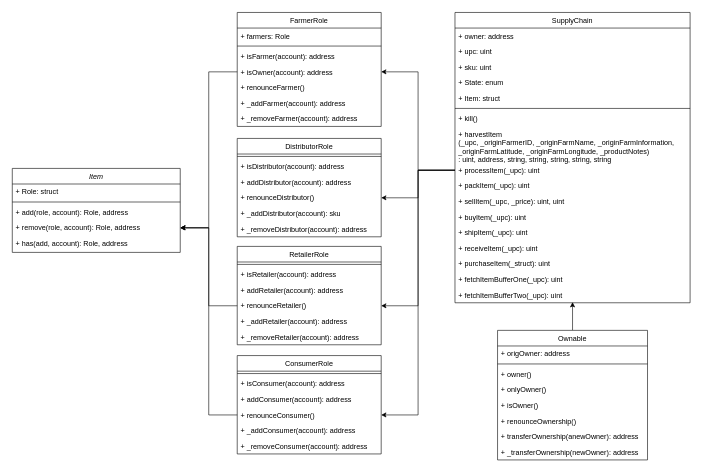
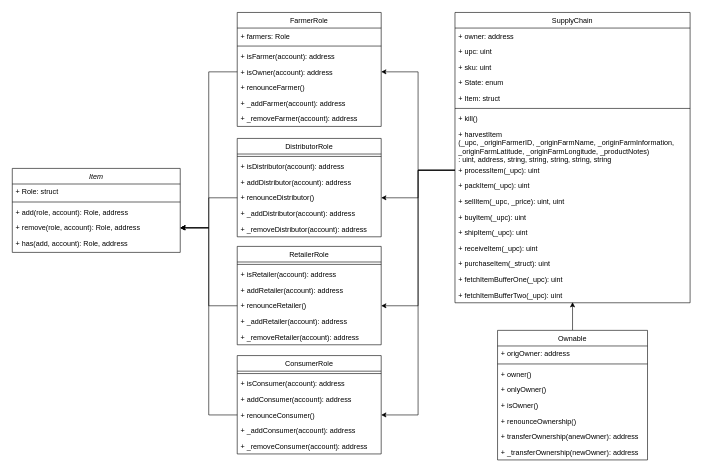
edge "+ renounceDistributor()" -> "+ remove(role, account): Role, address": added
node "+ _addDistributor(account): sku": label "+ _addDistributor(account): sku" -> "+ _addDistributor(account): address"
